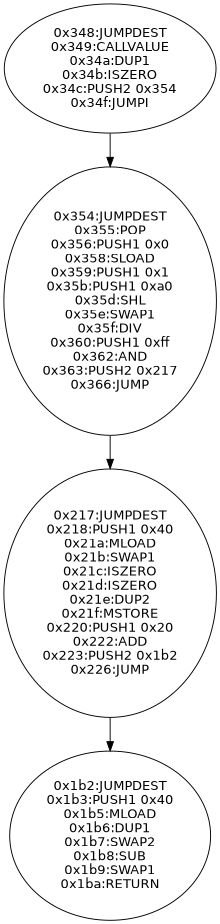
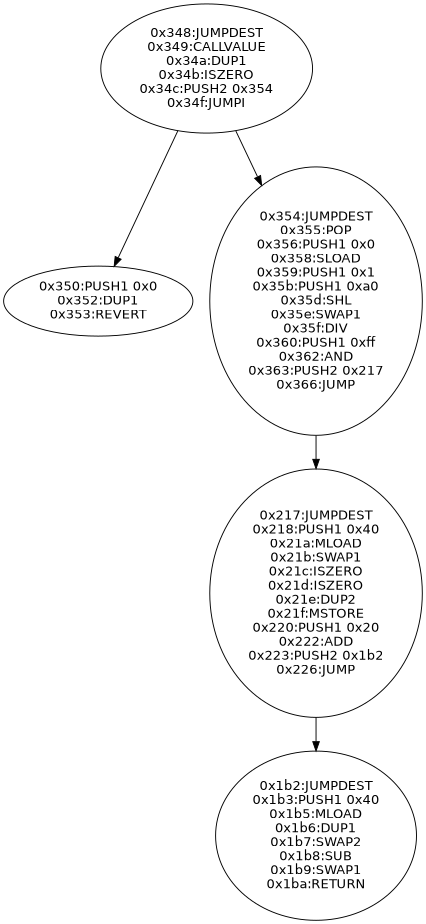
node "0x350:PUSH1 0x0 0x352:DUP1 0x353:REVERT": added
